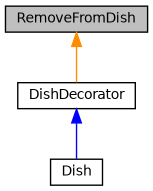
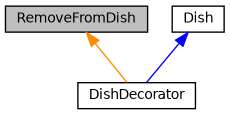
edge "Dish" -> "DishDecorator": reversed
